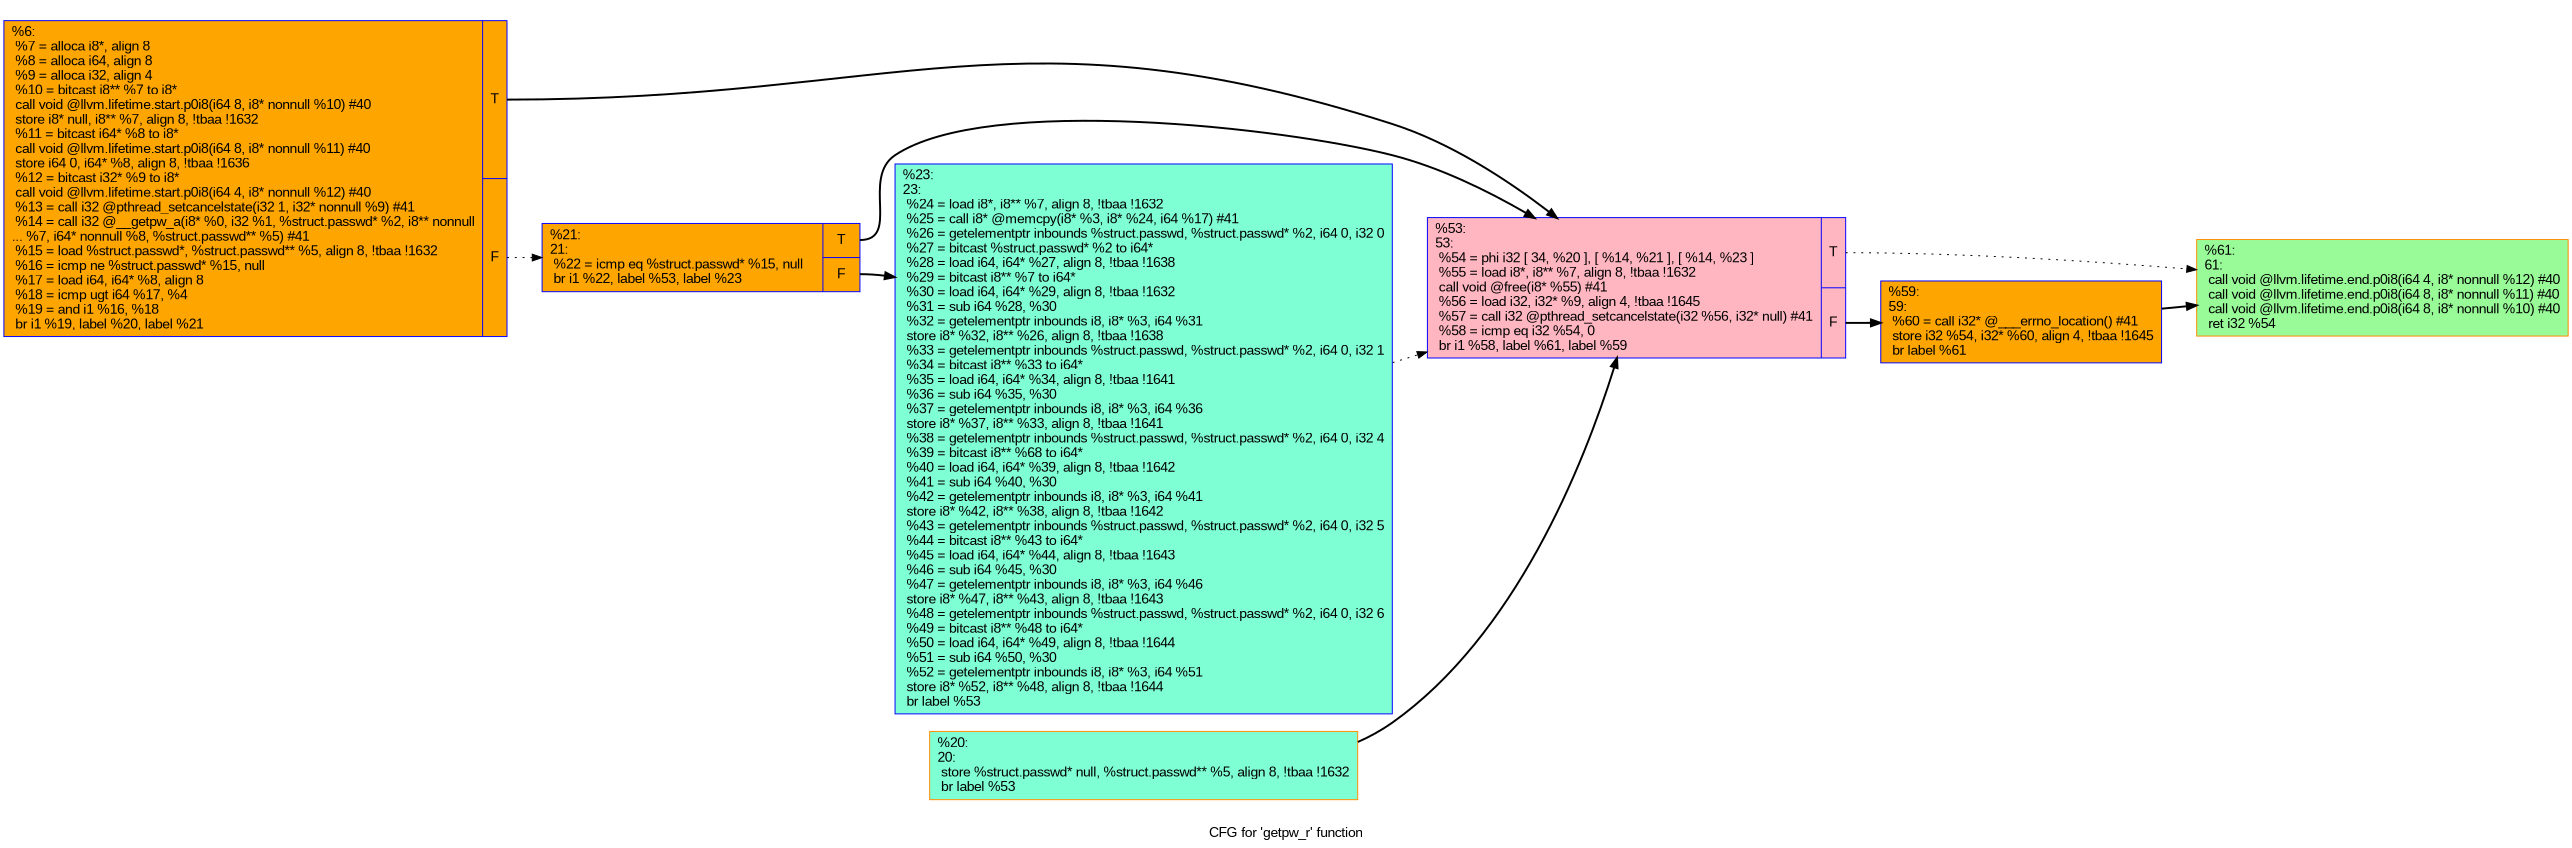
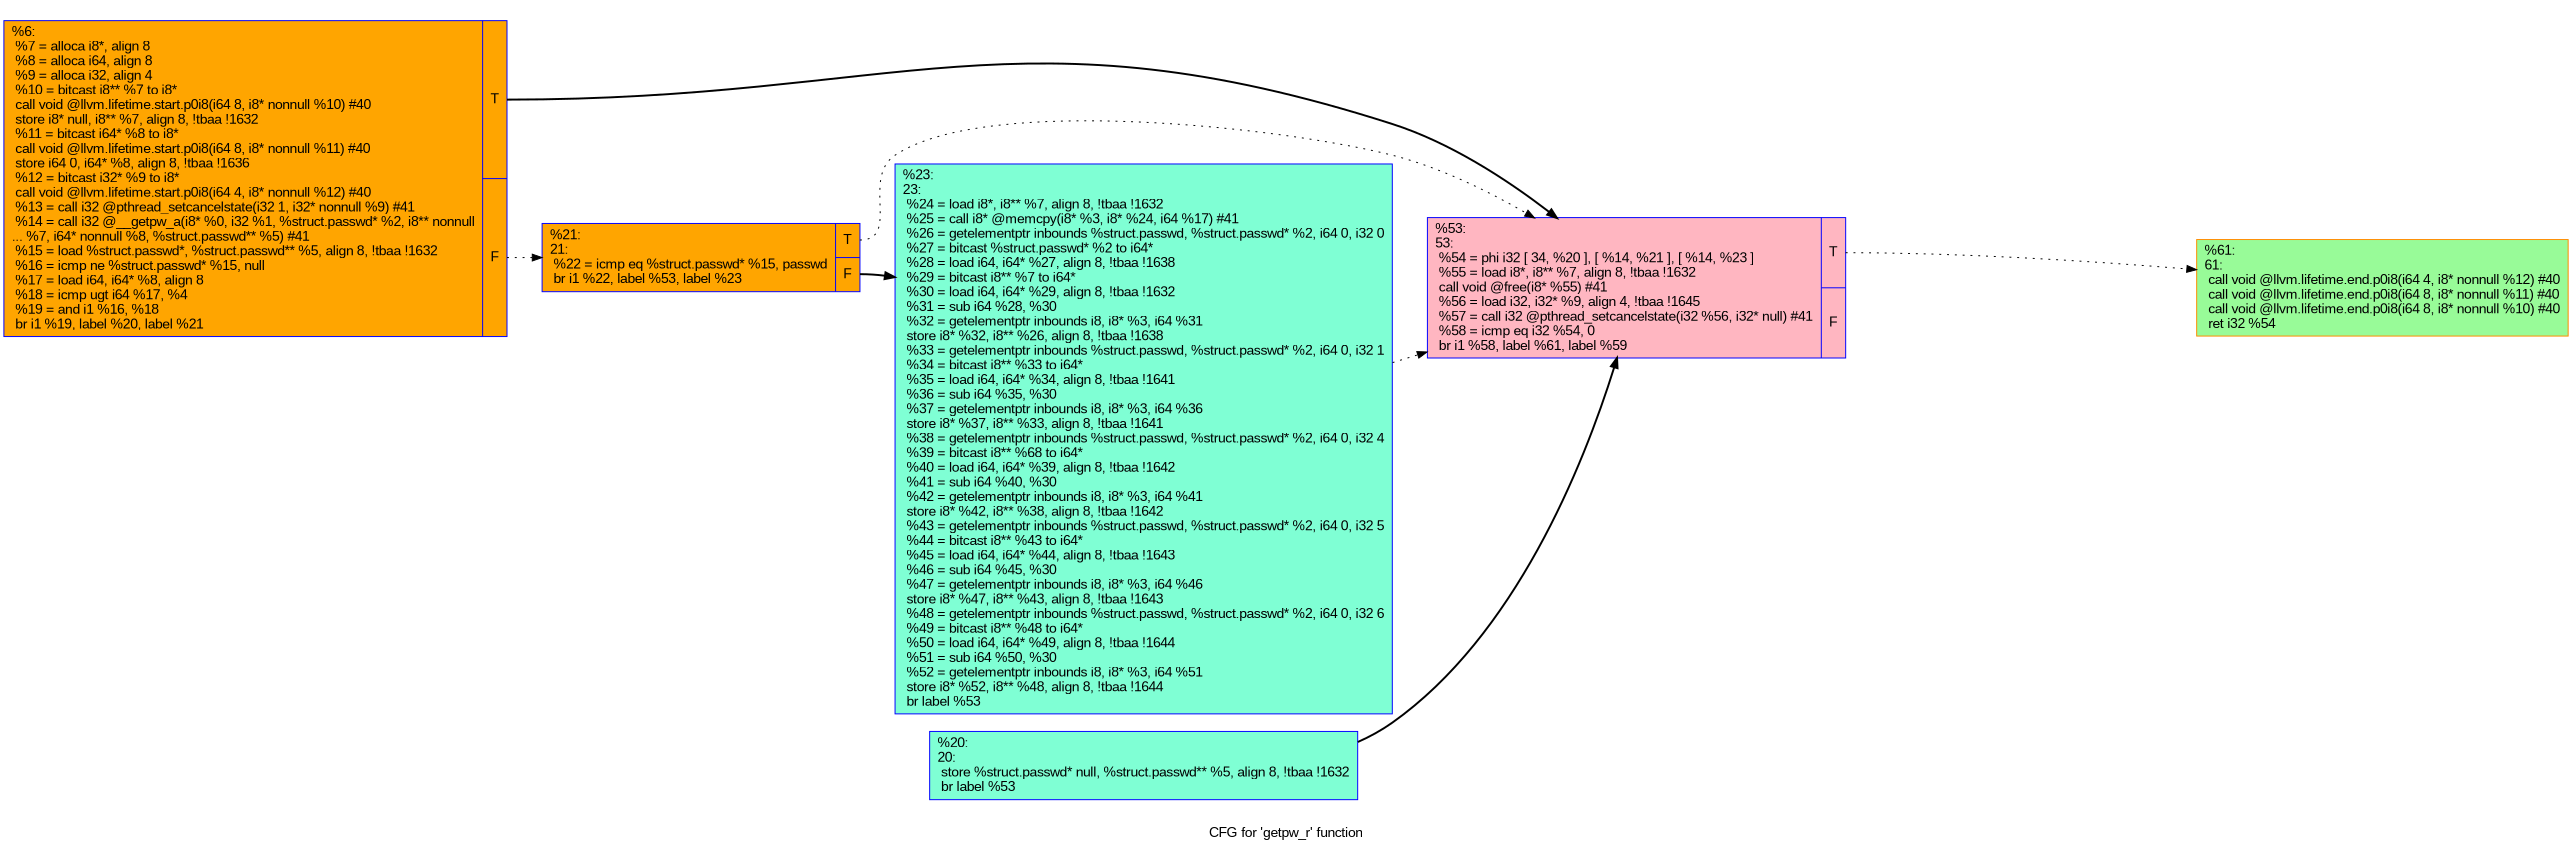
edge "%21:" -> "%53:": style bold -> dotted
node "%21:": text "%22 = icmp eq %struct.passwd* %15, null" -> "%22 = icmp eq %struct.passwd* %15, passwd"
node "%59:": removed
node "%20:": color darkorange -> blue
